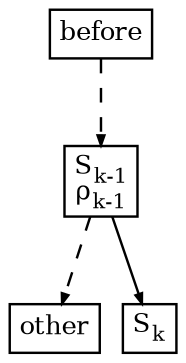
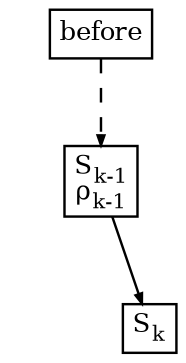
node "other": removed
